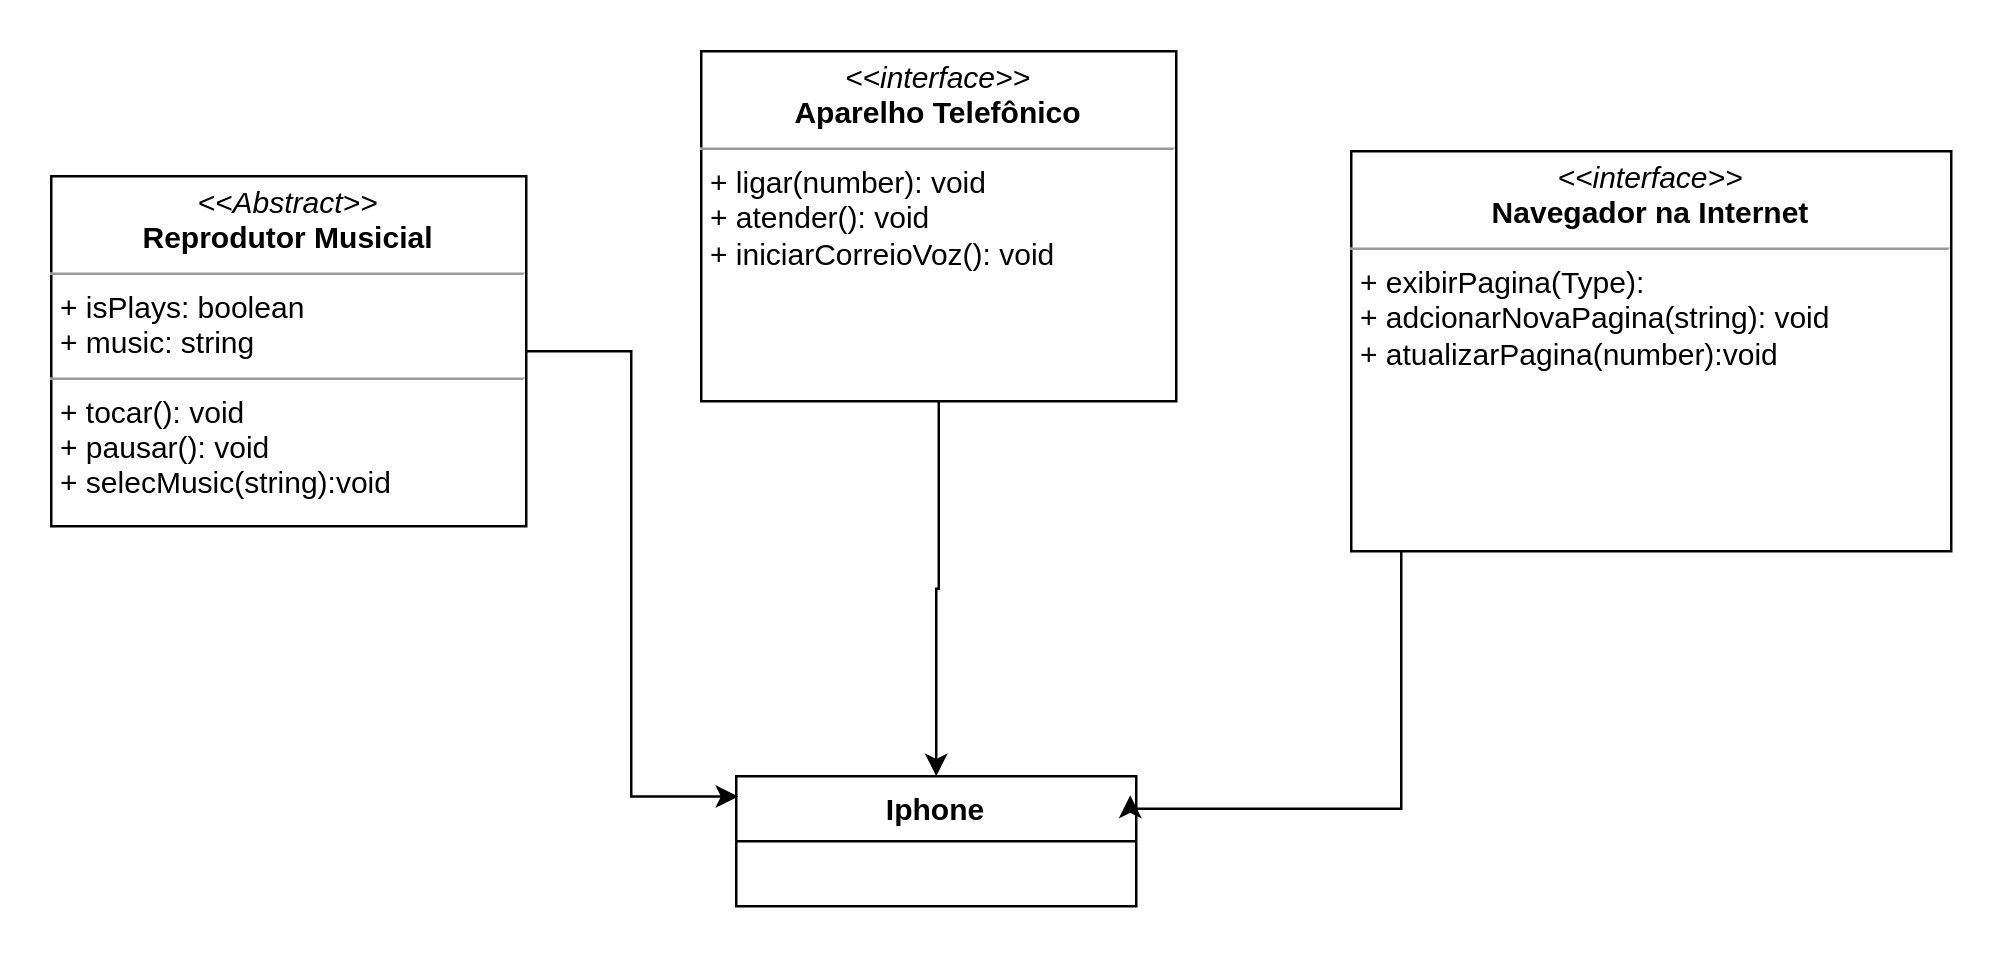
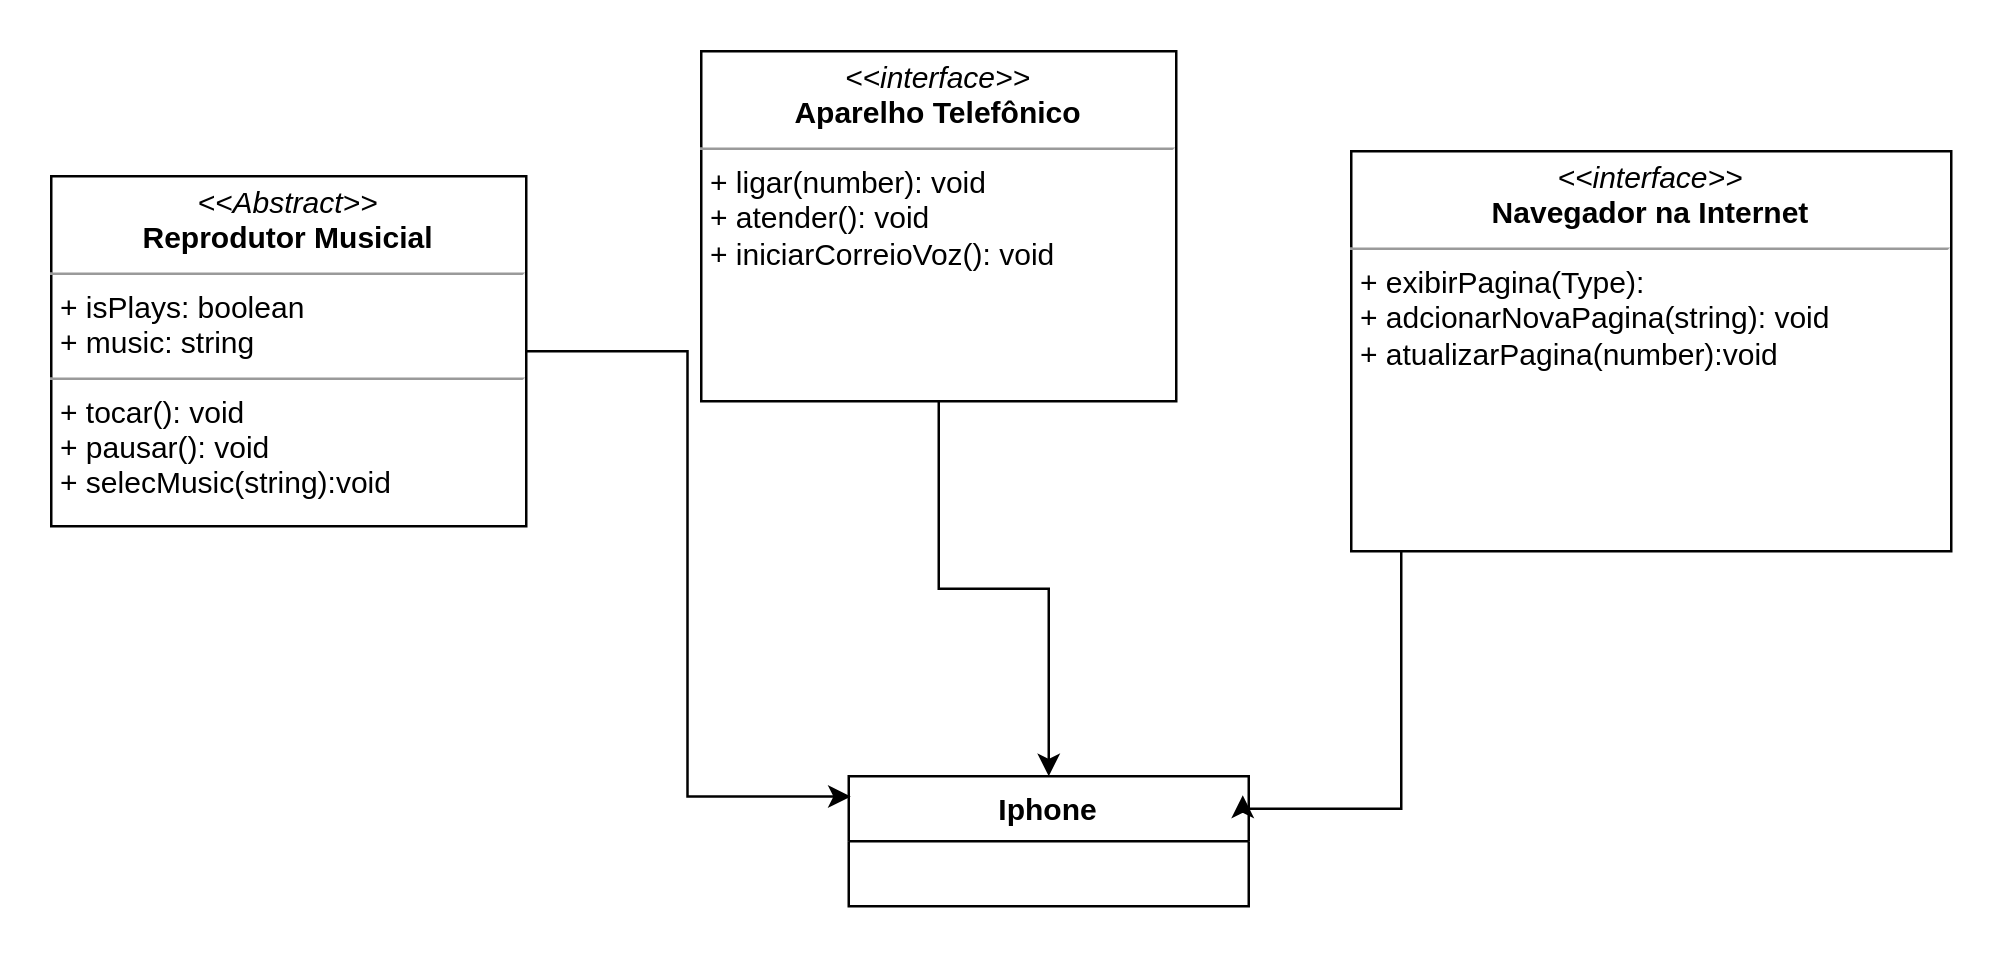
node "Iphone": moved (936, 841) -> (1049, 841)
